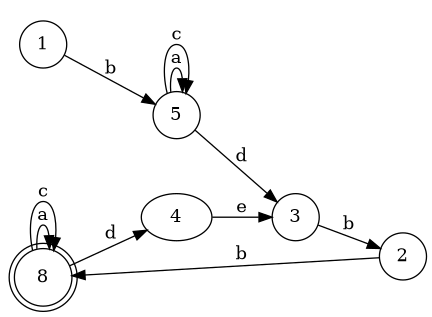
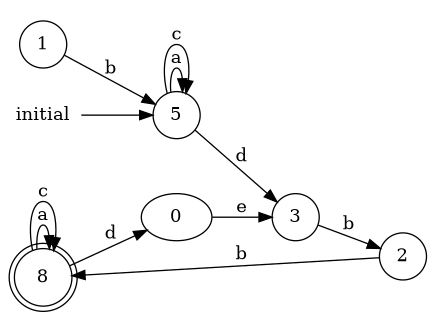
node "initial": added
node "4": label "4" -> "0"
